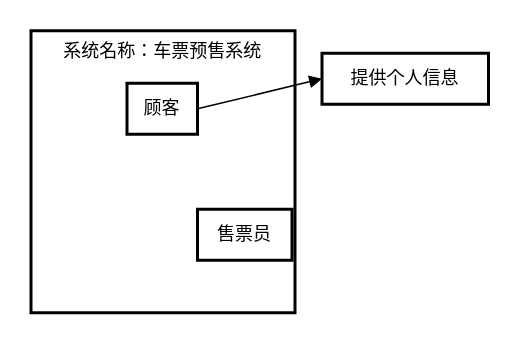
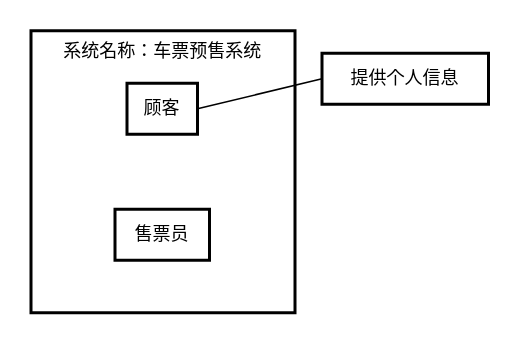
edge "顾客" -> "提供个人信息": arrowhead block -> none
node "售票员": moved (245, 235) -> (162, 235)
